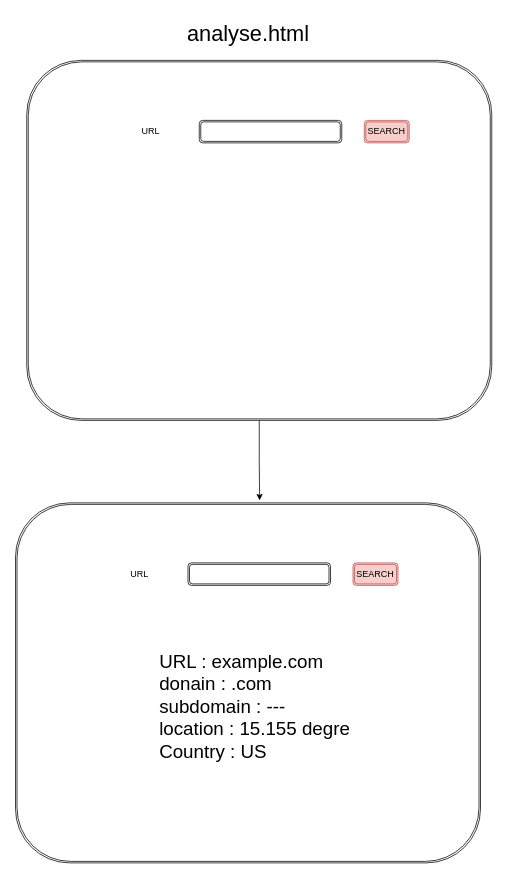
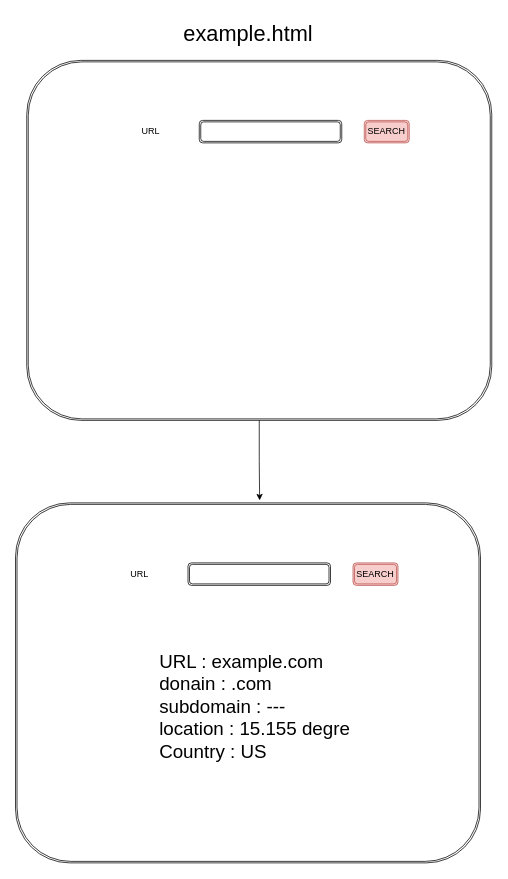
node "analyse.html": label "analyse.html" -> "example.html"
